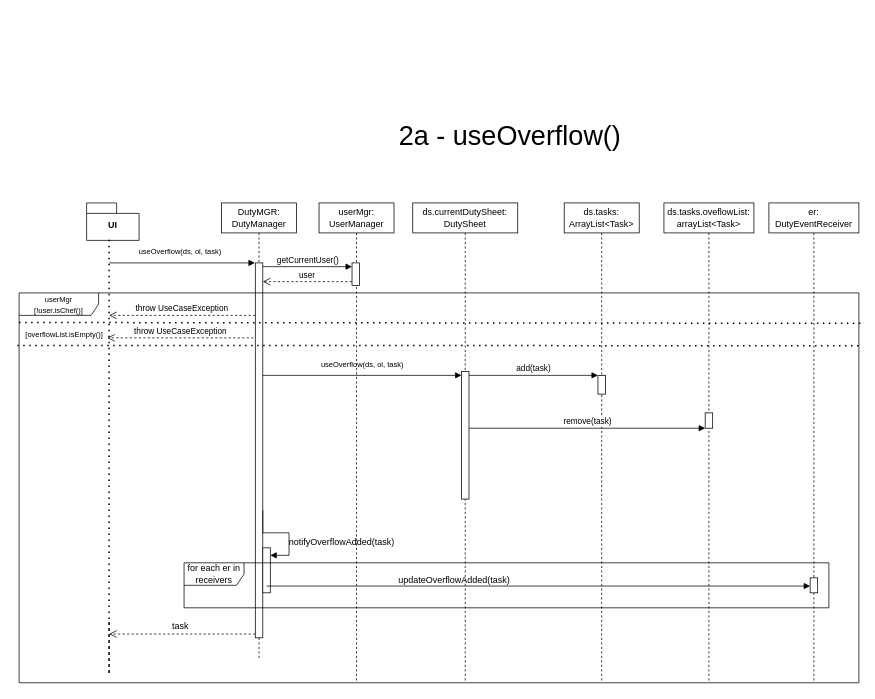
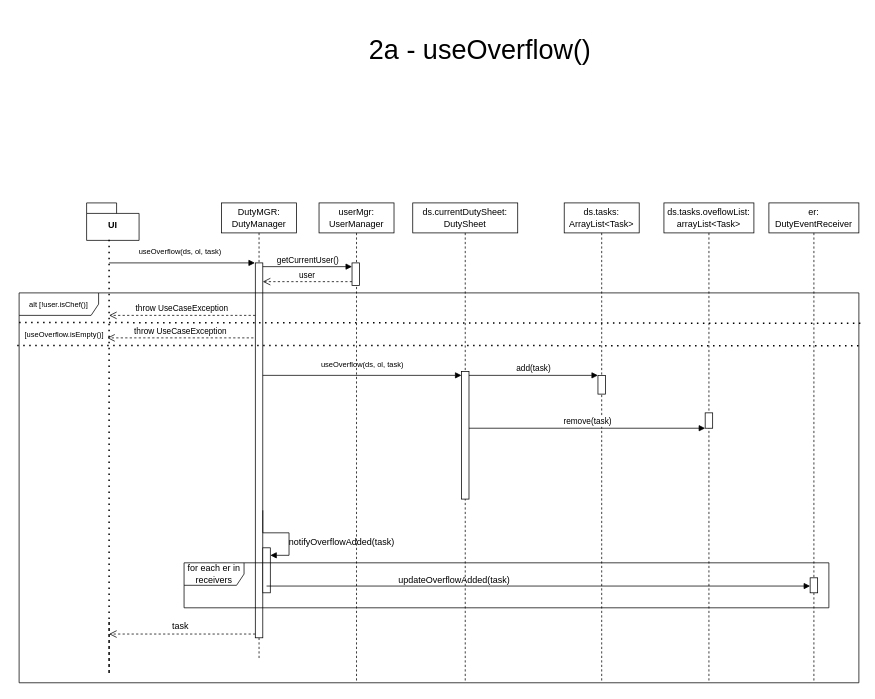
node "2a - useOverflow()": moved (510, 135) -> (480, 49)
node "userMgr [!user.isChef()]": label "userMgr [!user.isChef()]" -> "alt [!user.isChef()]"
node "[overflowList.isEmpty()]": label "[overflowList.isEmpty()]" -> "[useOverflow.isEmpty()]"
